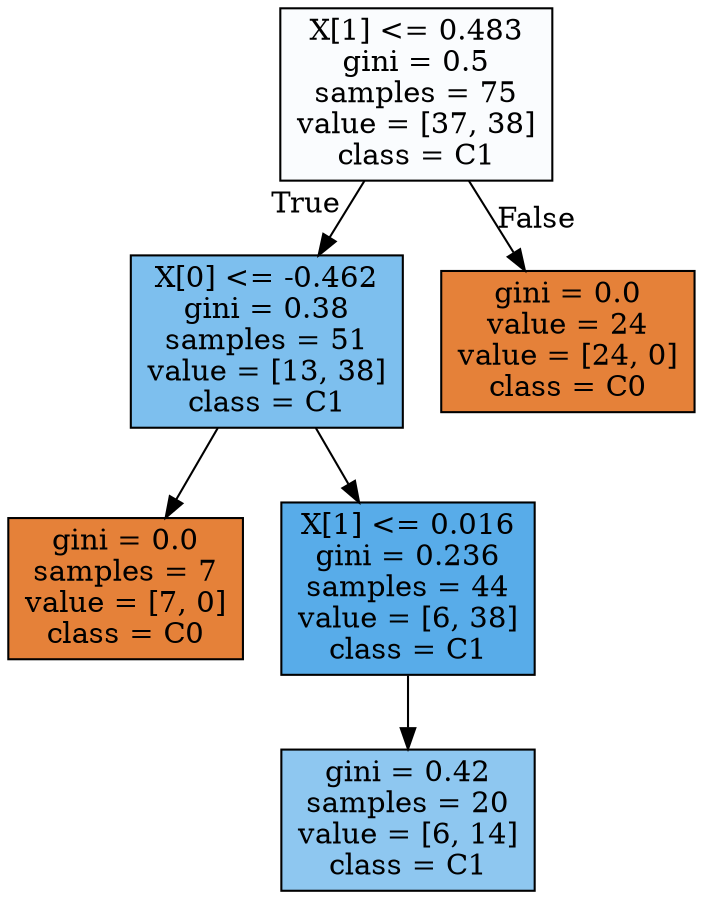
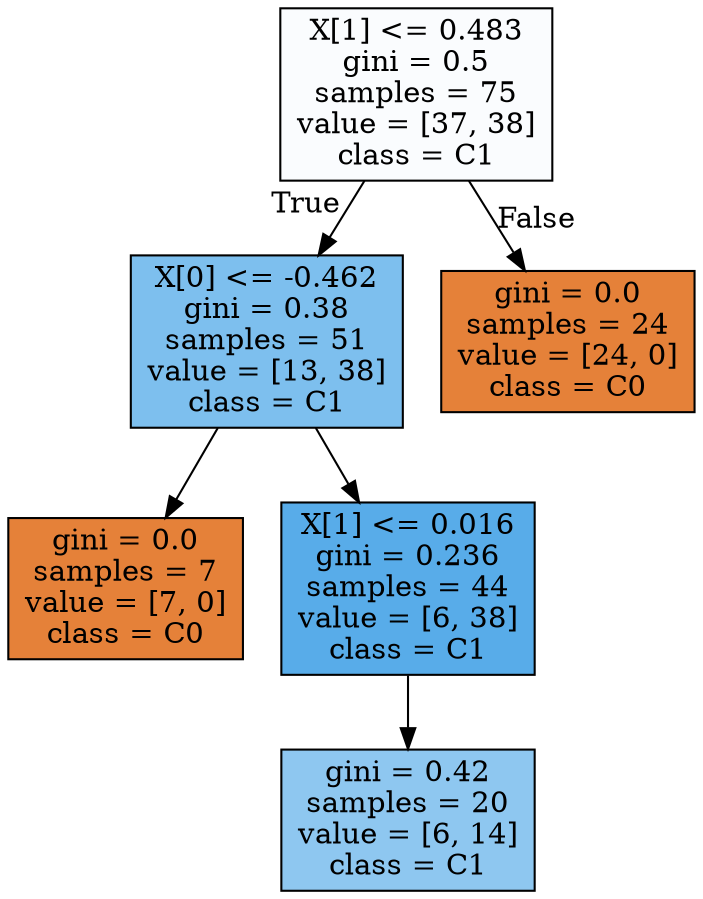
node "gini = 0.0 value = 24 value = [24, 0] class = C0": label "gini = 0.0 value = 24 value = [24, 0] class = C0" -> "gini = 0.0 samples = 24 value = [24, 0] class = C0"
